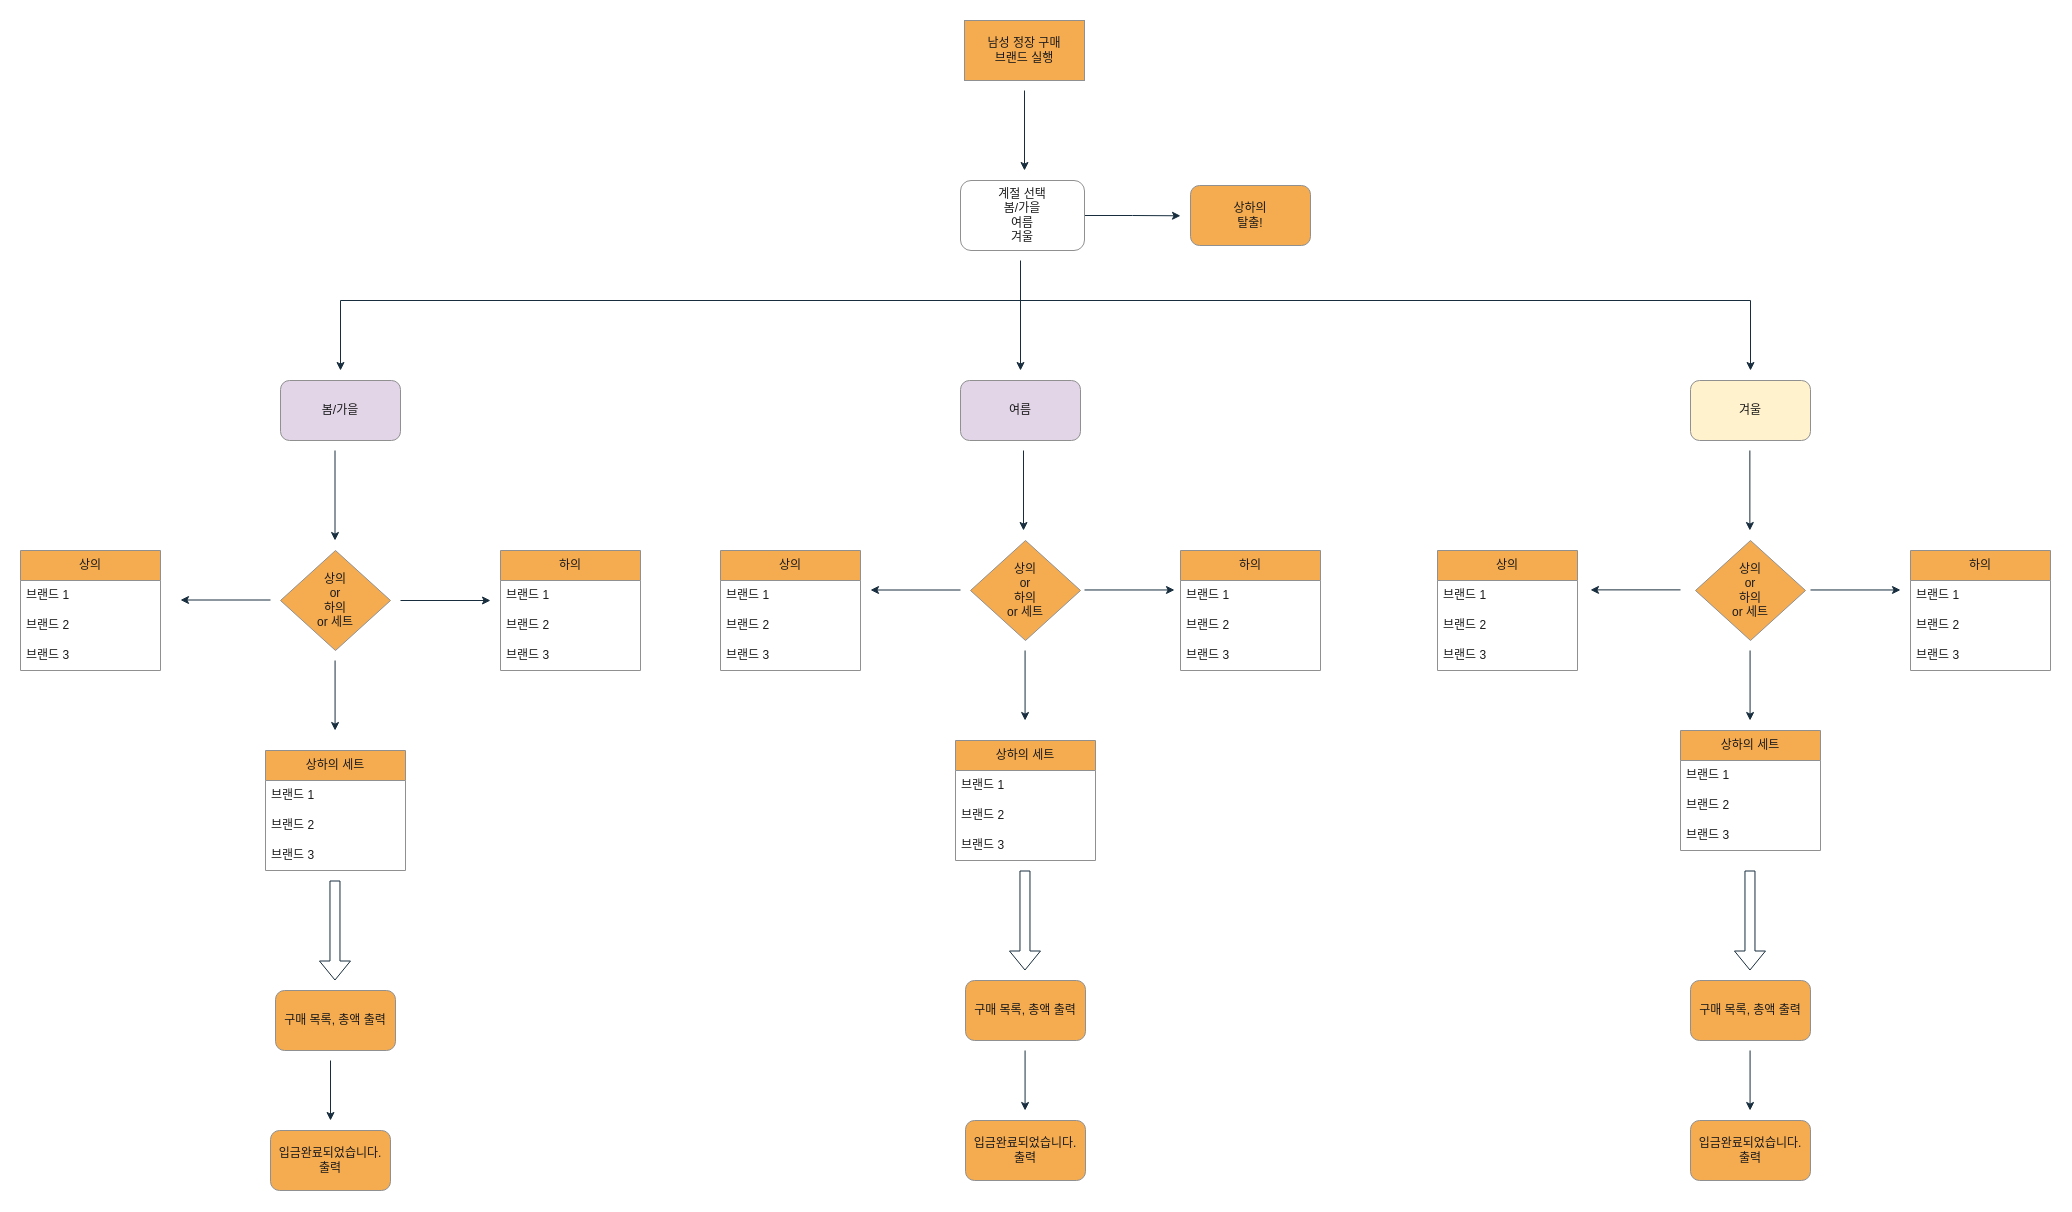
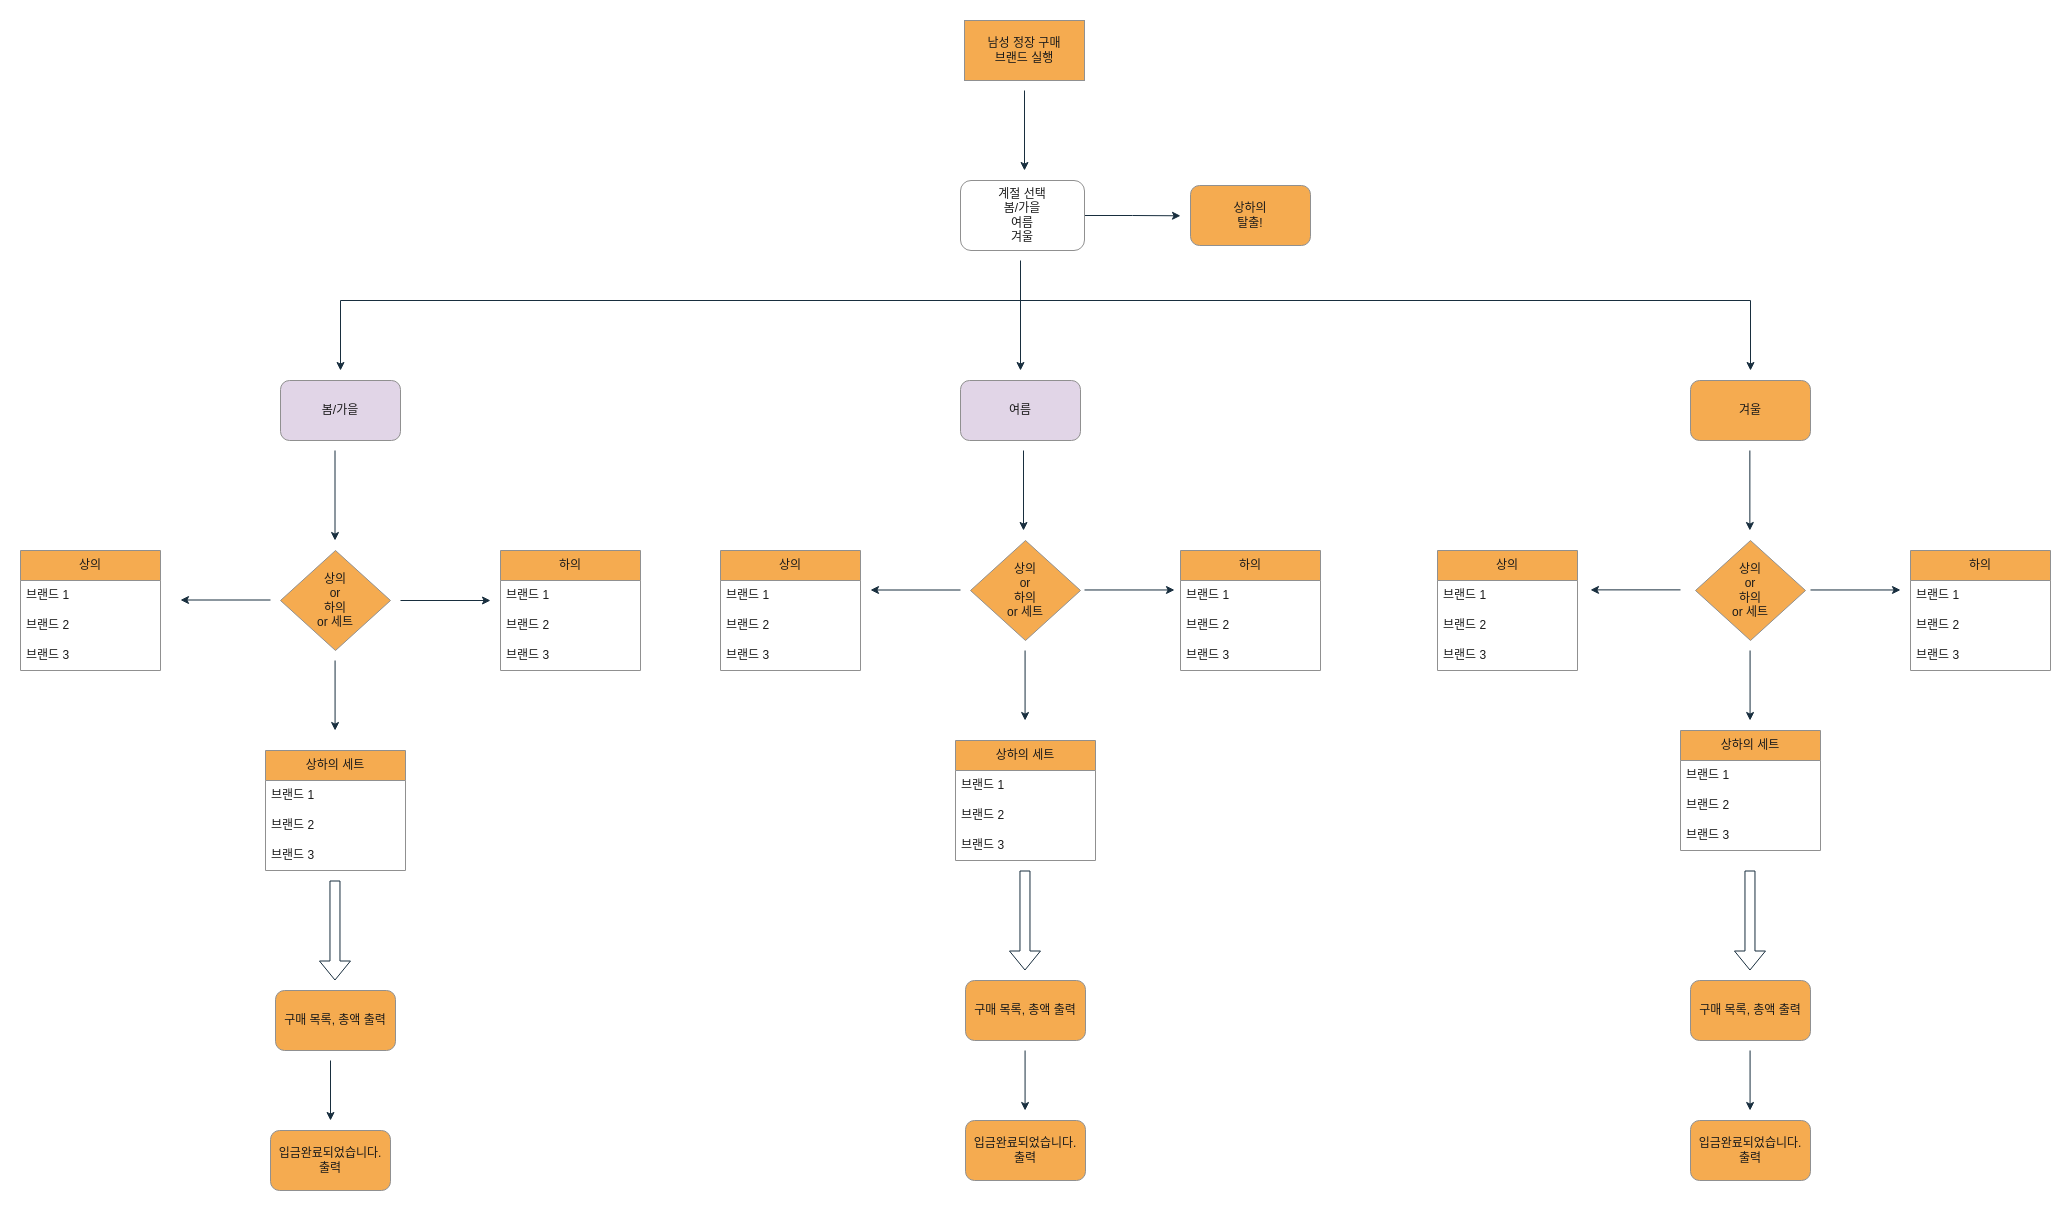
node "겨울": fillcolor #fff2cc -> #f5ab50
